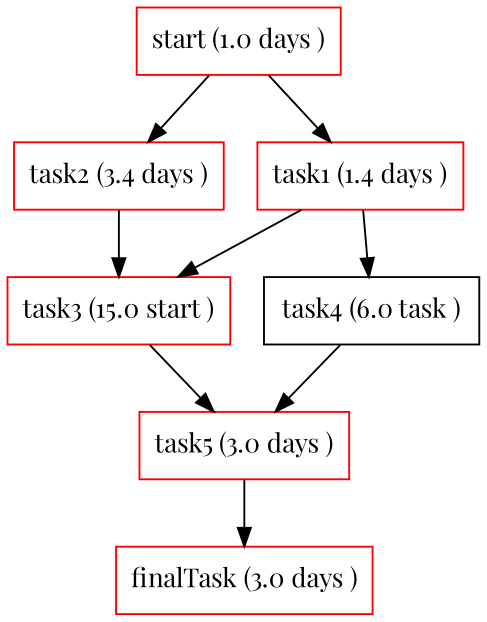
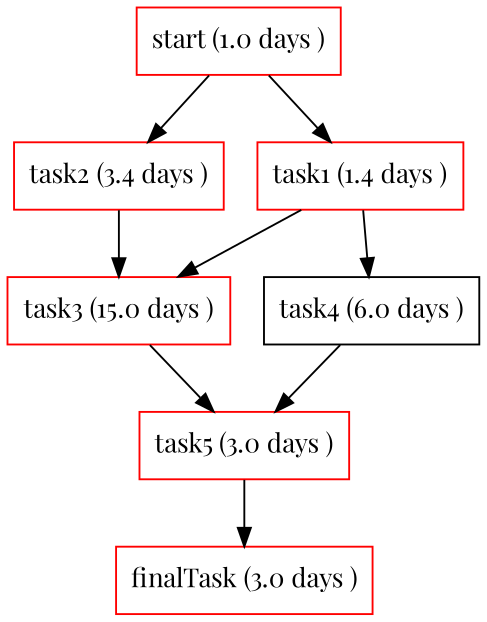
node "task3 (15.0 start )": label "task3 (15.0 start )" -> "task3 (15.0 days )"
node "task4 (6.0 task )": label "task4 (6.0 task )" -> "task4 (6.0 days )"
